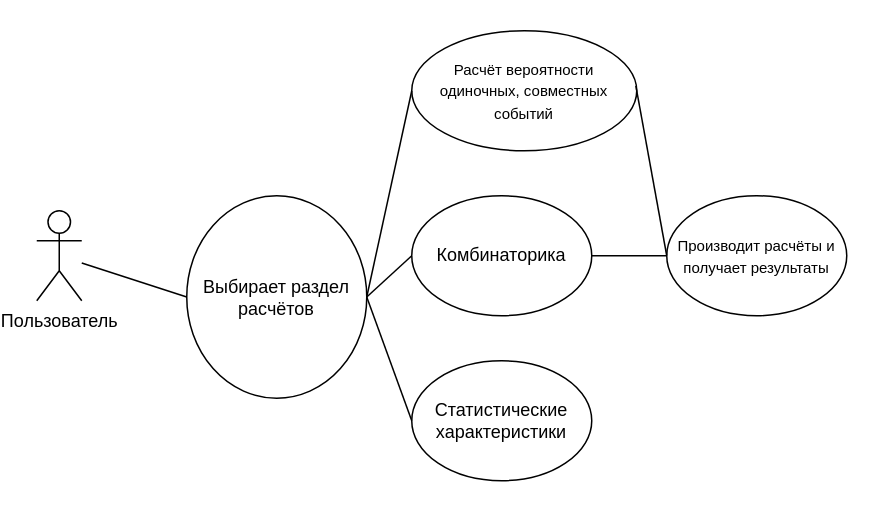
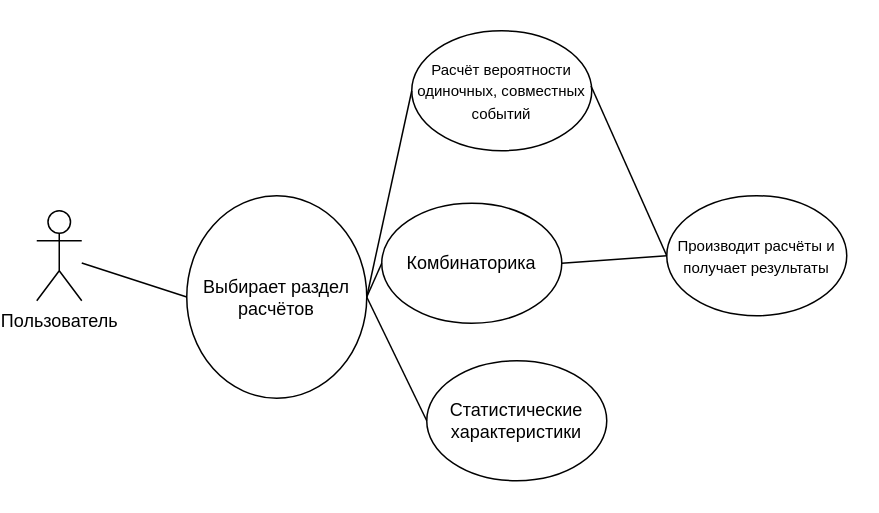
node "Расчёт вероятности одиночных, совместных событий": size 225x120 -> 180x120
node "Комбинаторика": moved (502, 256) -> (472, 263)
node "Статистические характеристики": moved (502, 421) -> (517, 421)
